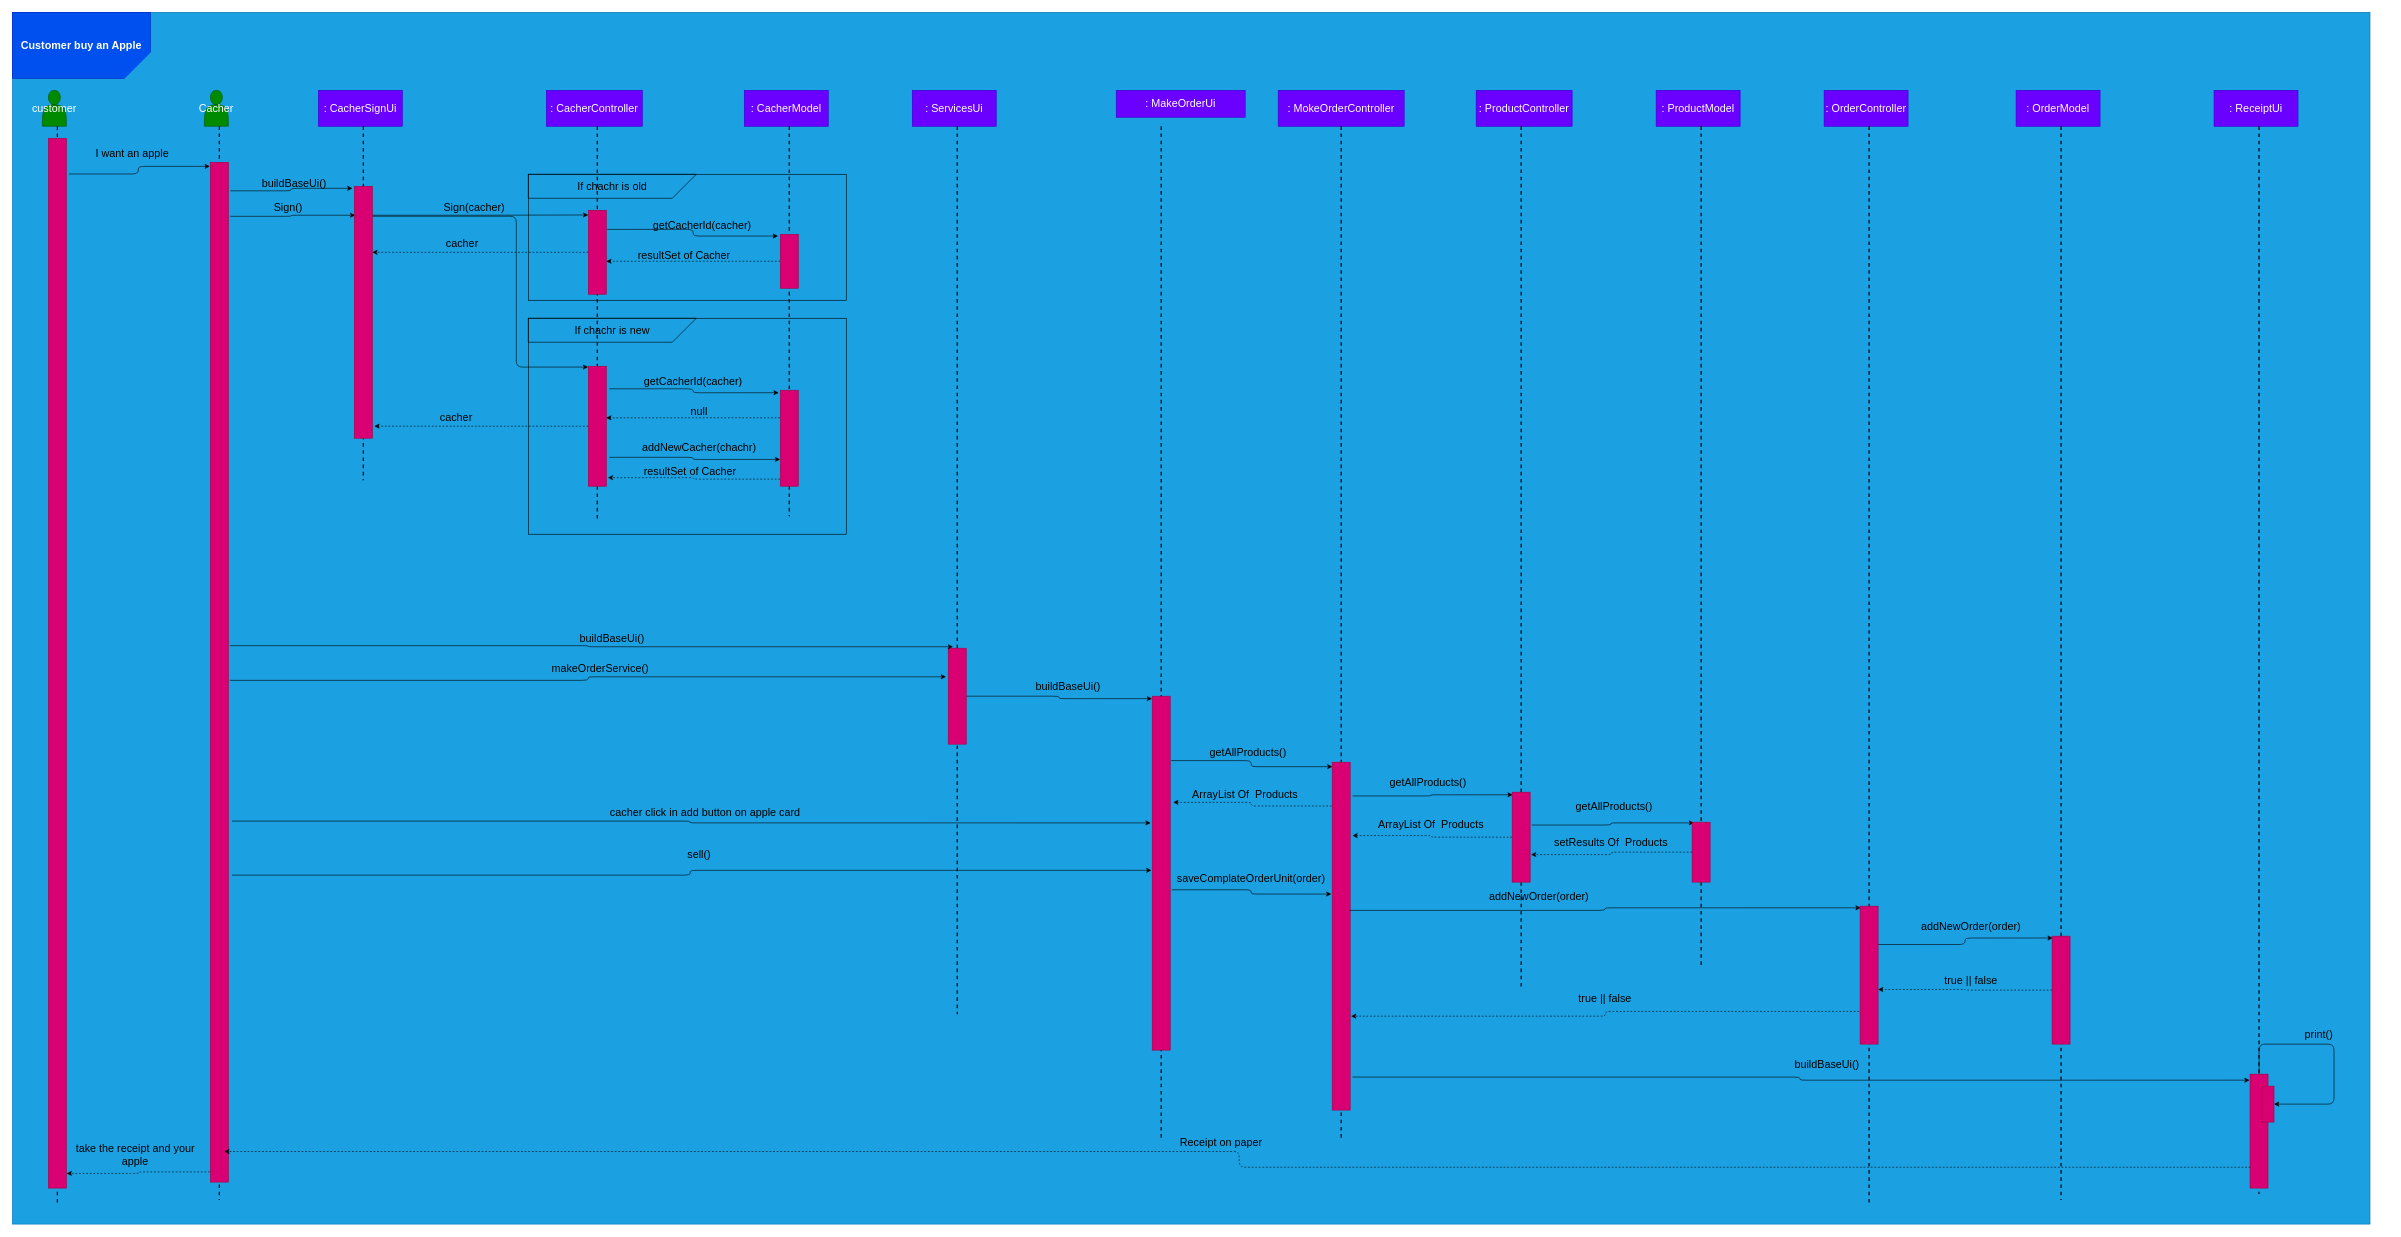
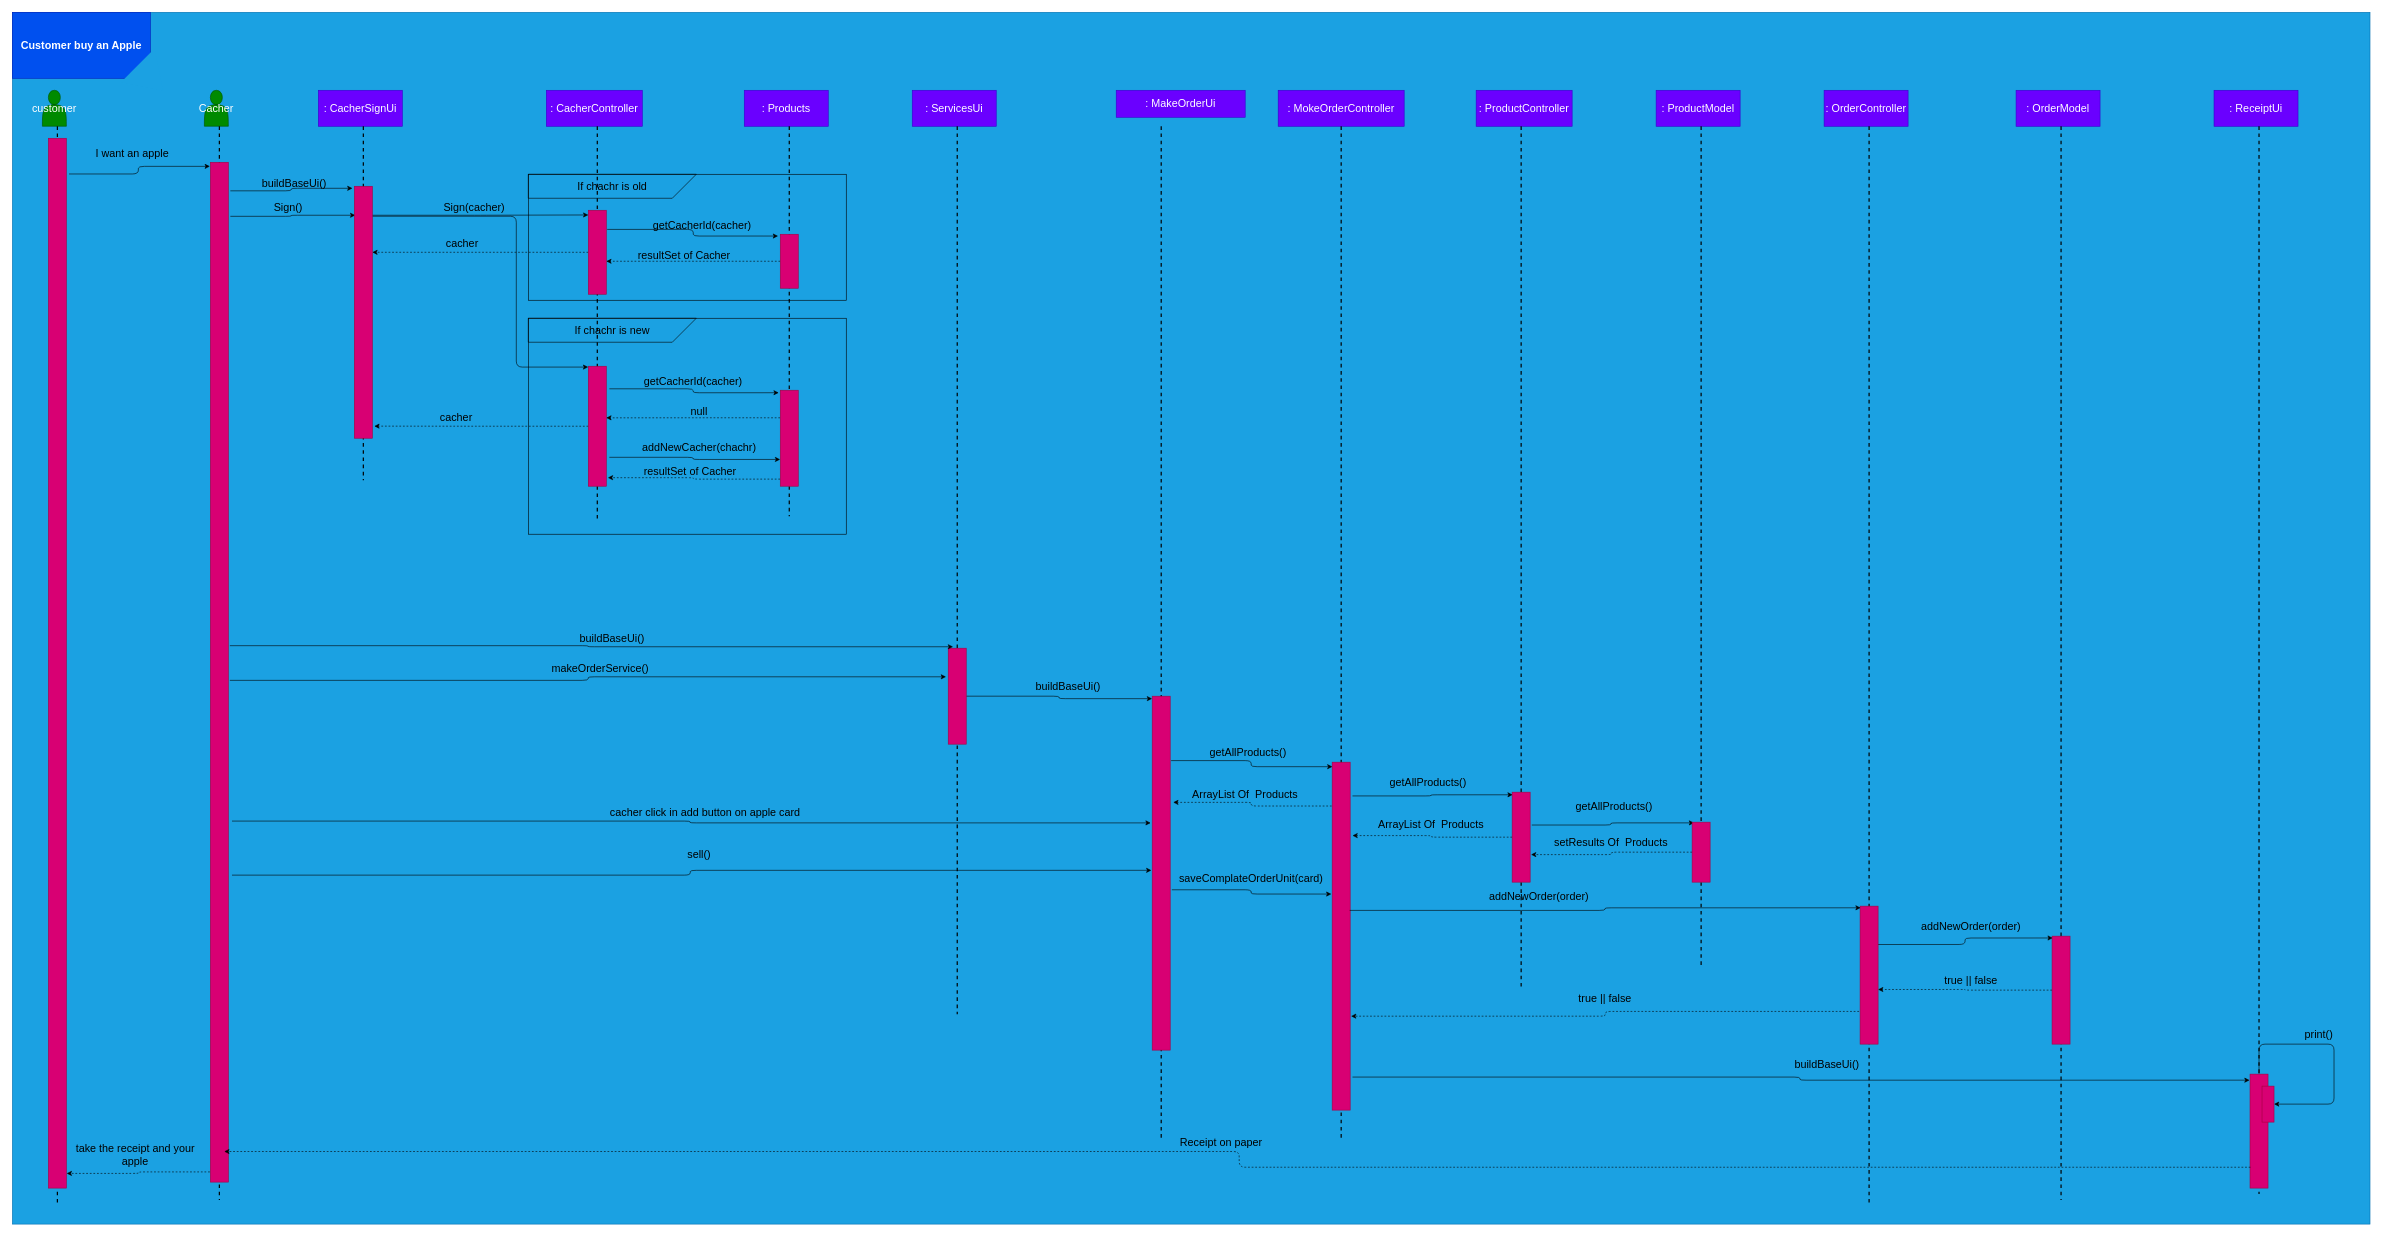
node ": CacherModel": label ": CacherModel" -> ": Products"
node "saveComplateOrderUnit(order)": label "saveComplateOrderUnit(order)" -> "saveComplateOrderUnit(card)"
